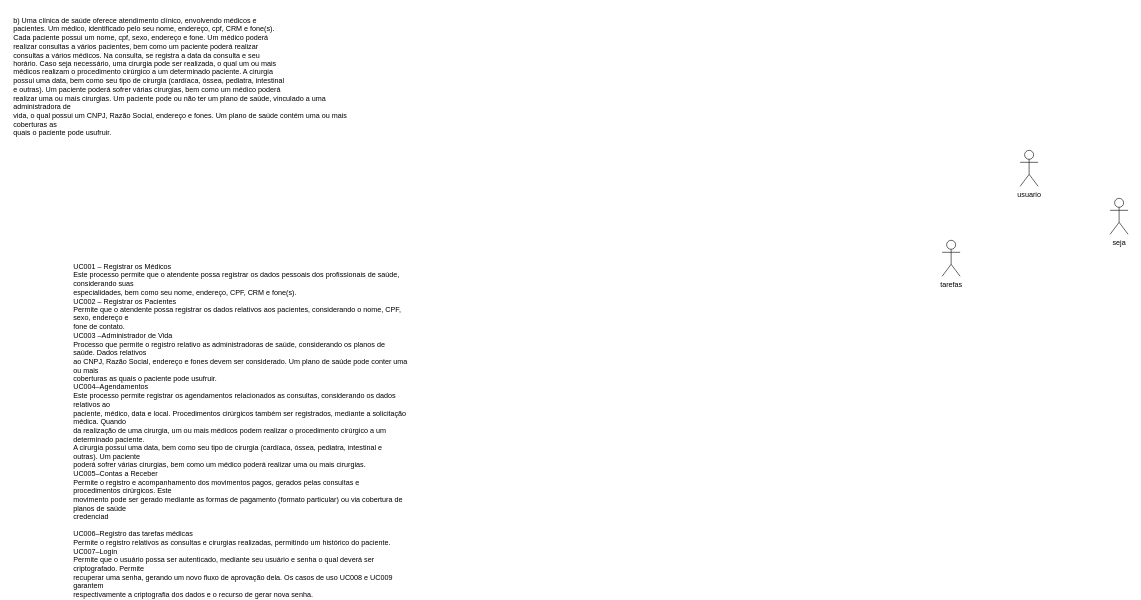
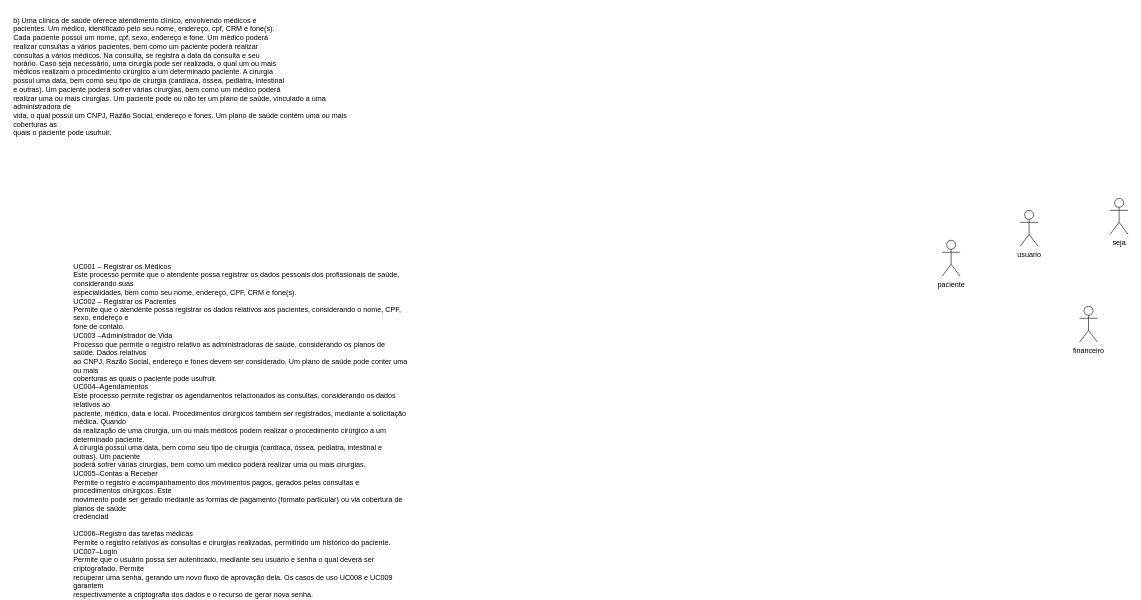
node "usuario": moved (1029, 168) -> (1029, 228)
node "tarefas": label "tarefas" -> "paciente"
node "financeiro": added
